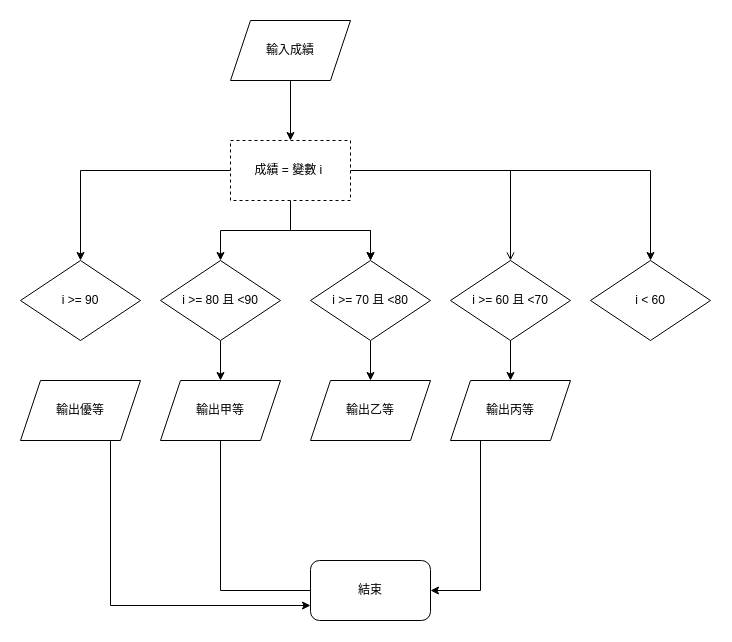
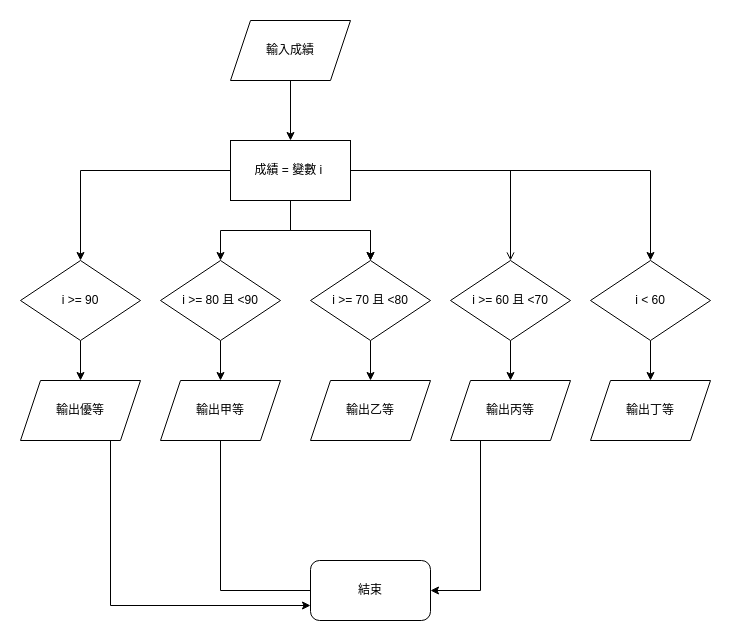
node "成績 = 變數 i": style dashed -> solid
edge "i >= 90" -> "輸出優等": added
edge "i < 60" -> "輸出丁等": added
node "輸出丁等": added
